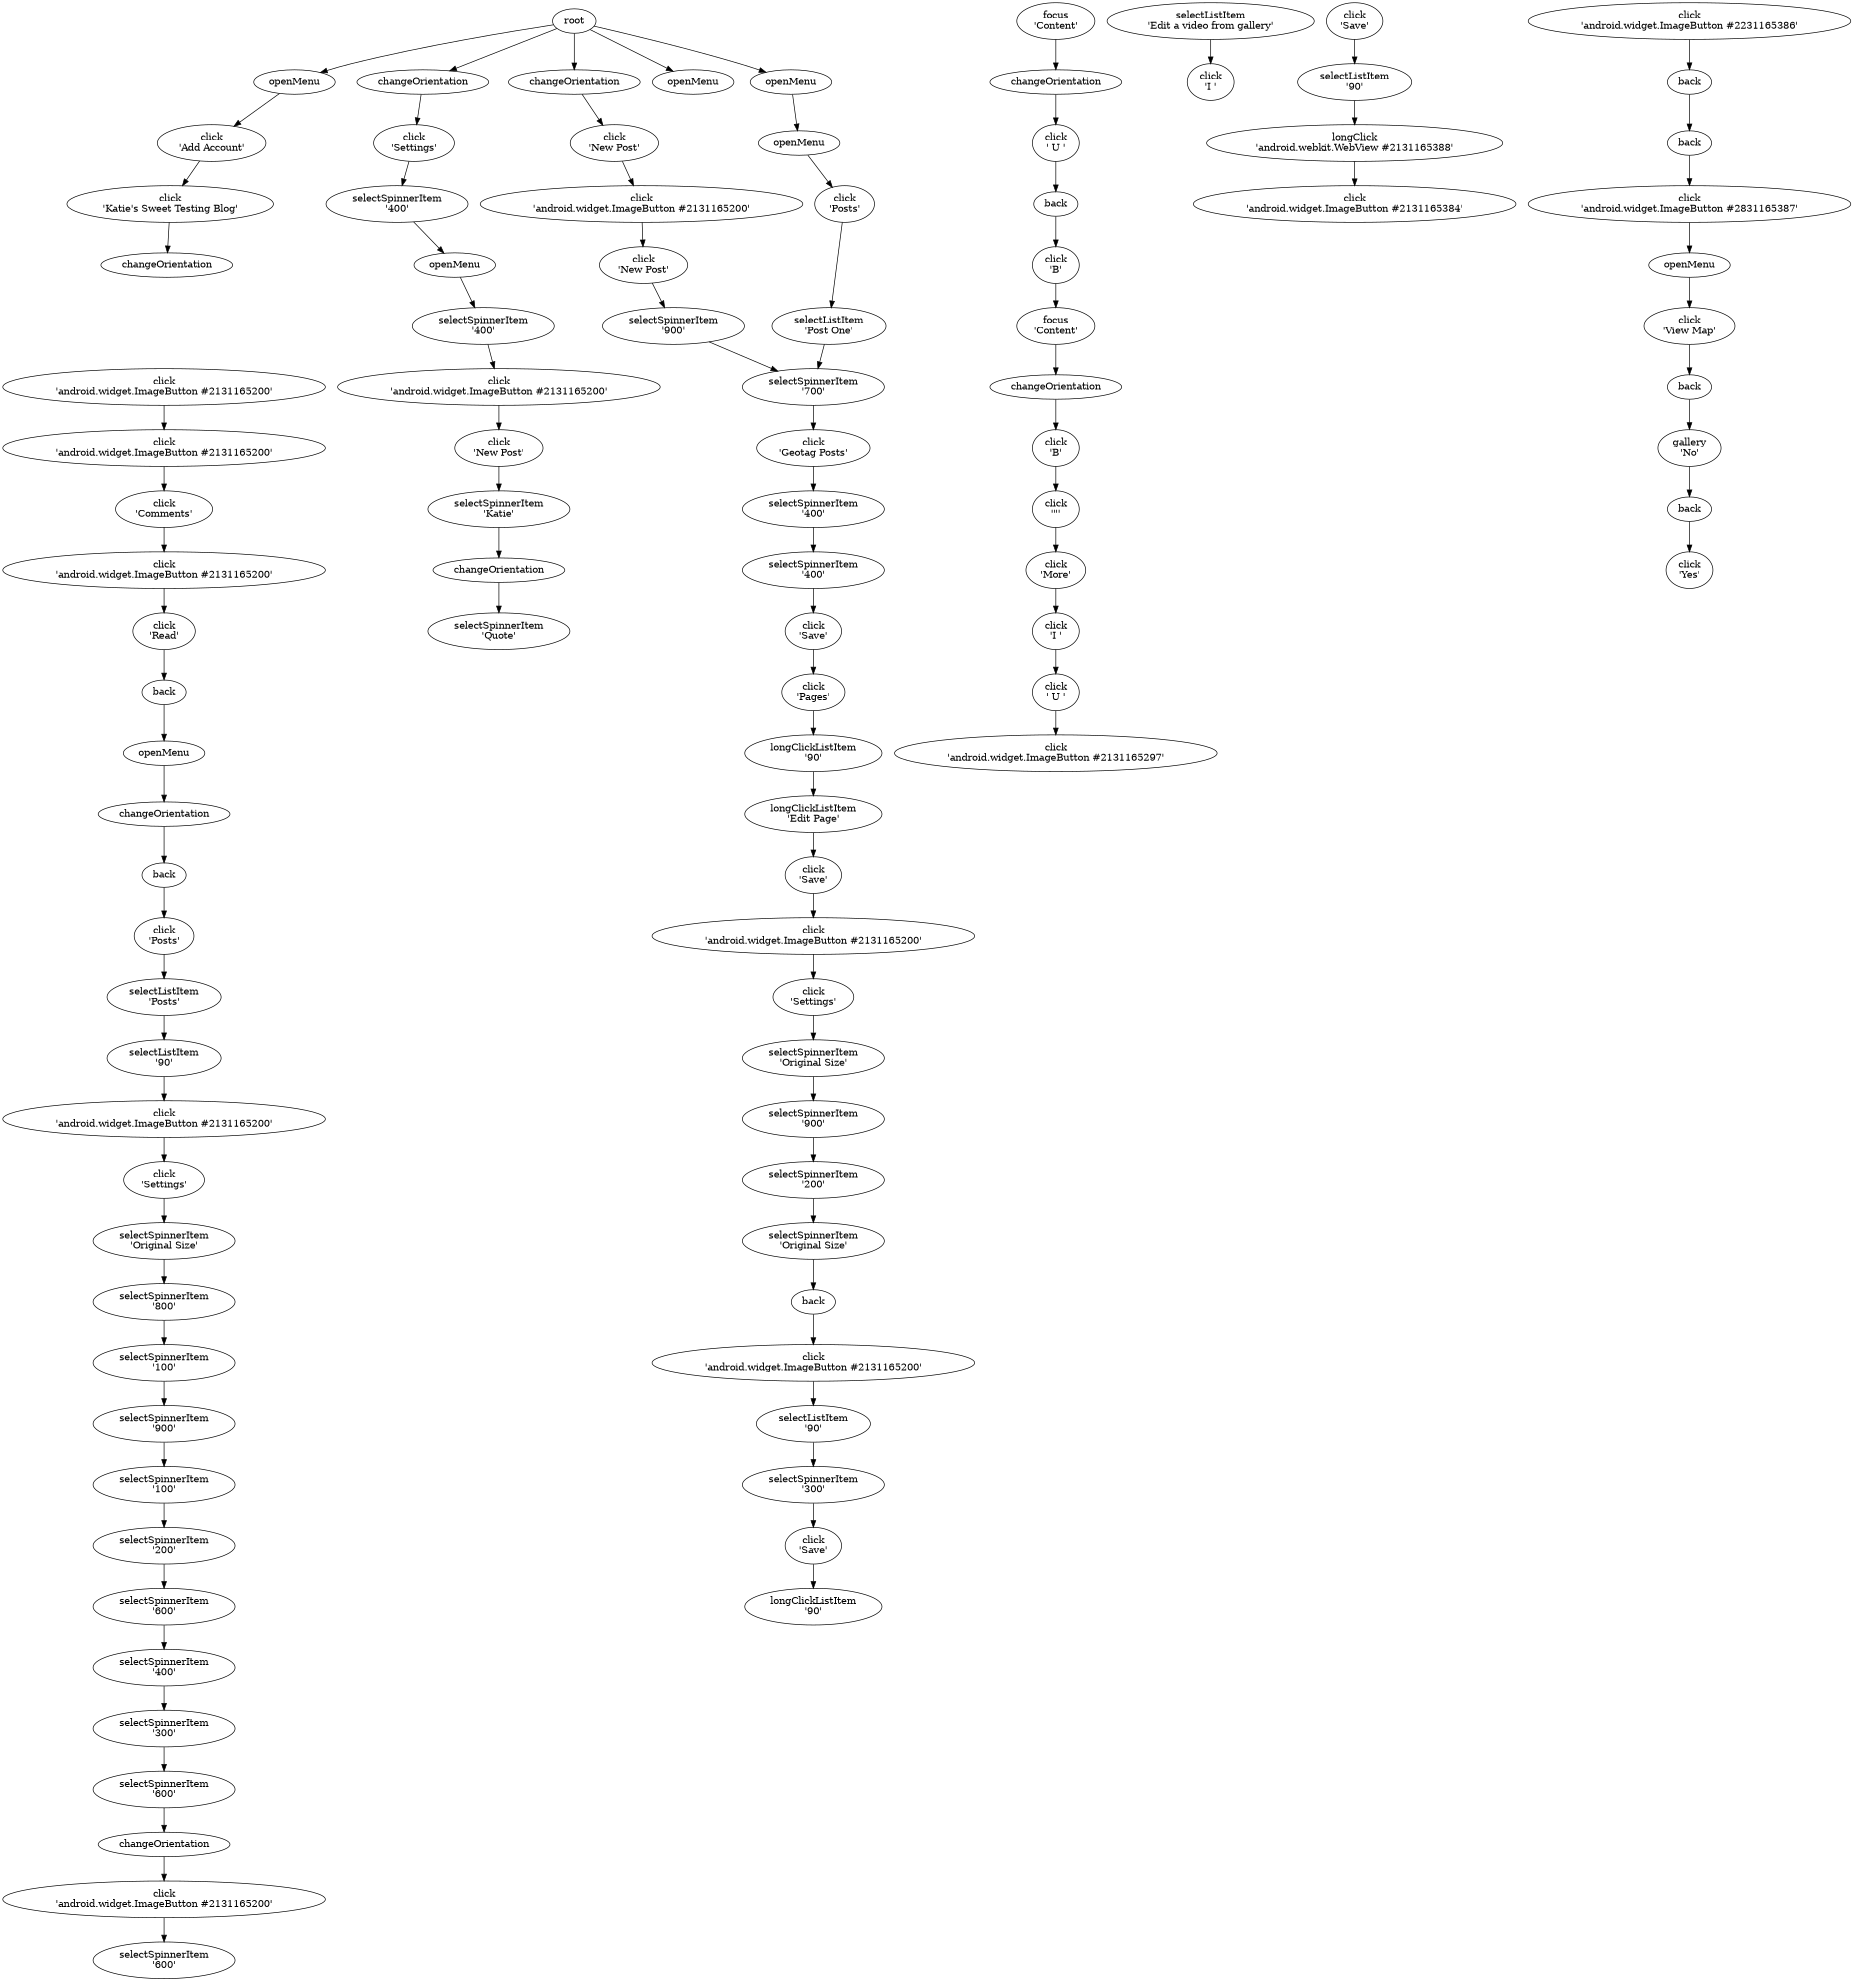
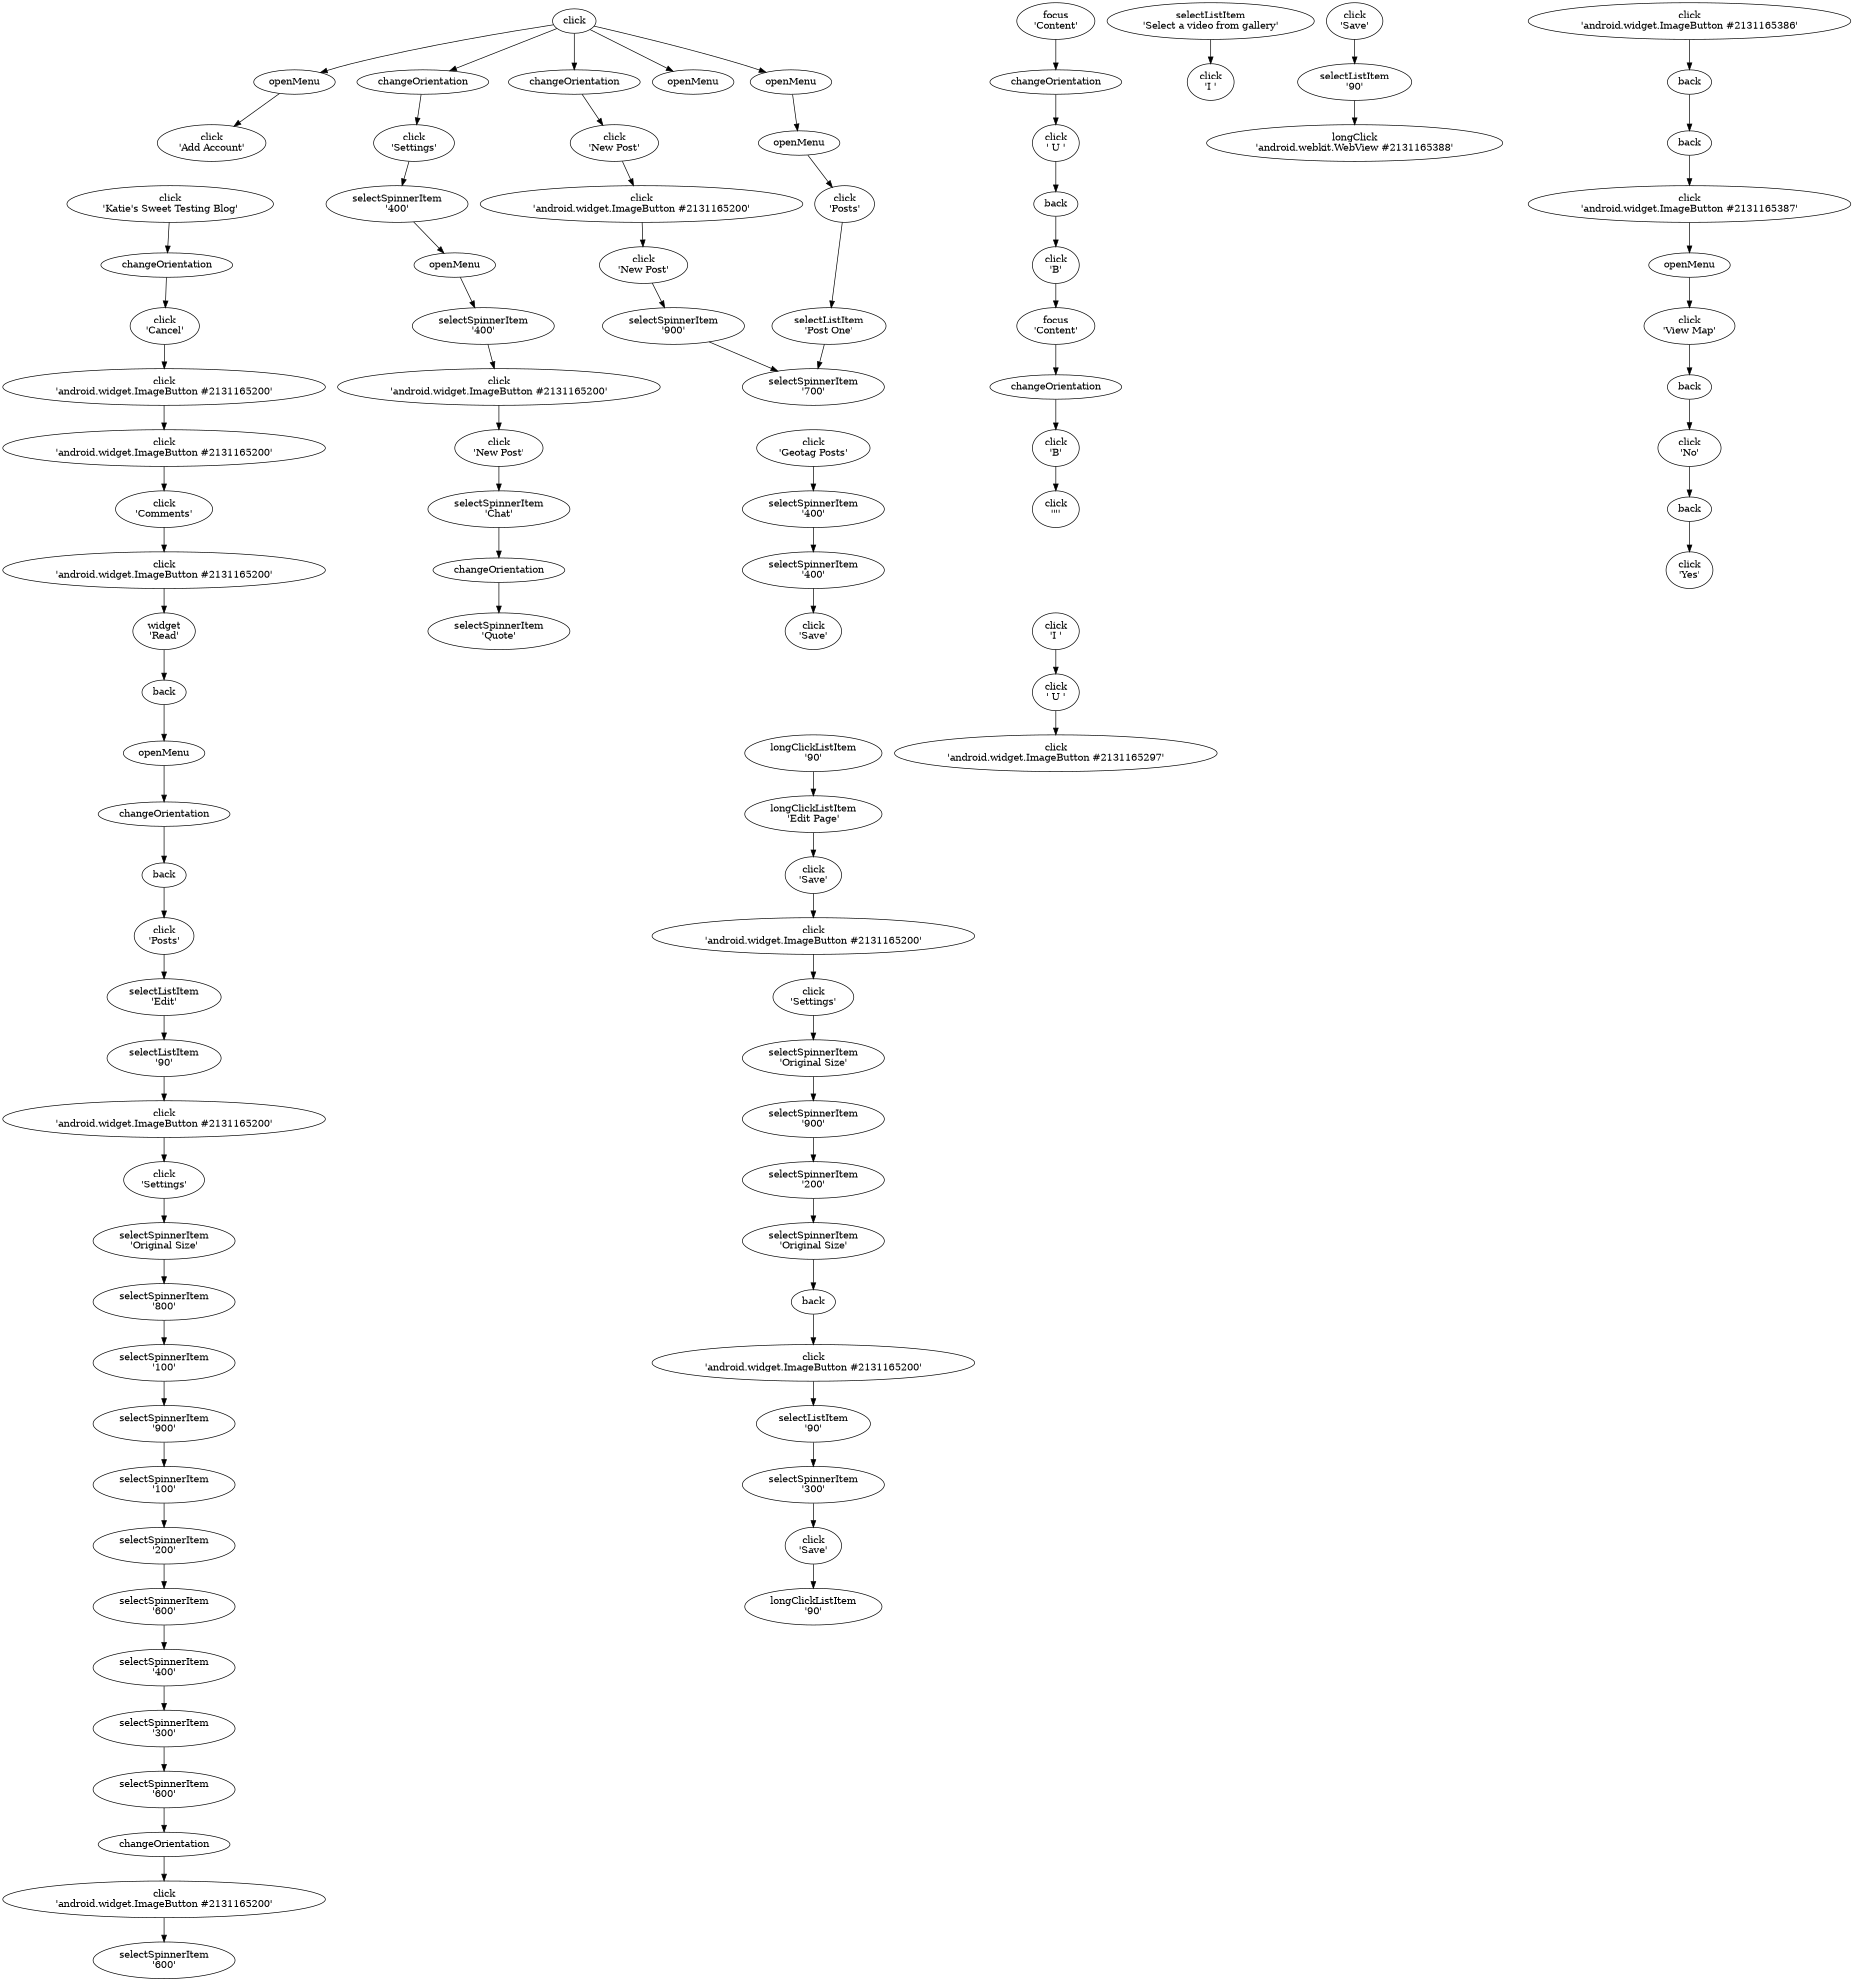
node "root": label "root" -> "click"
node "selectListItem 'Edit a video from gallery'": label "selectListItem 'Edit a video from gallery'" -> "selectListItem 'Select a video from gallery'"
node "click 'android.widget.ImageButton #2231165386'": label "click 'android.widget.ImageButton #2231165386'" -> "click 'android.widget.ImageButton #2131165386'"
edge "click 'Add Account'" -> "click 'Katie's Sweet Testing Blog'": removed
node "click 'android.widget.ImageButton #2131165384'": removed
node "click 'android.widget.ImageButton #2831165387'": label "click 'android.widget.ImageButton #2831165387'" -> "click 'android.widget.ImageButton #2131165387'"
node "click 'Cancel'": added
edge "selectSpinnerItem '700'" -> "click 'Geotag Posts'": removed
node "gallery 'No'": label "gallery 'No'" -> "click 'No'"
node "selectSpinnerItem 'Katie'": label "selectSpinnerItem 'Katie'" -> "selectSpinnerItem 'Chat'"
node "click 'More'": removed
node "click 'Read'": label "click 'Read'" -> "widget 'Read'"
node "click 'Pages'": removed
node "selectListItem 'Posts'": label "selectListItem 'Posts'" -> "selectListItem 'Edit'"
